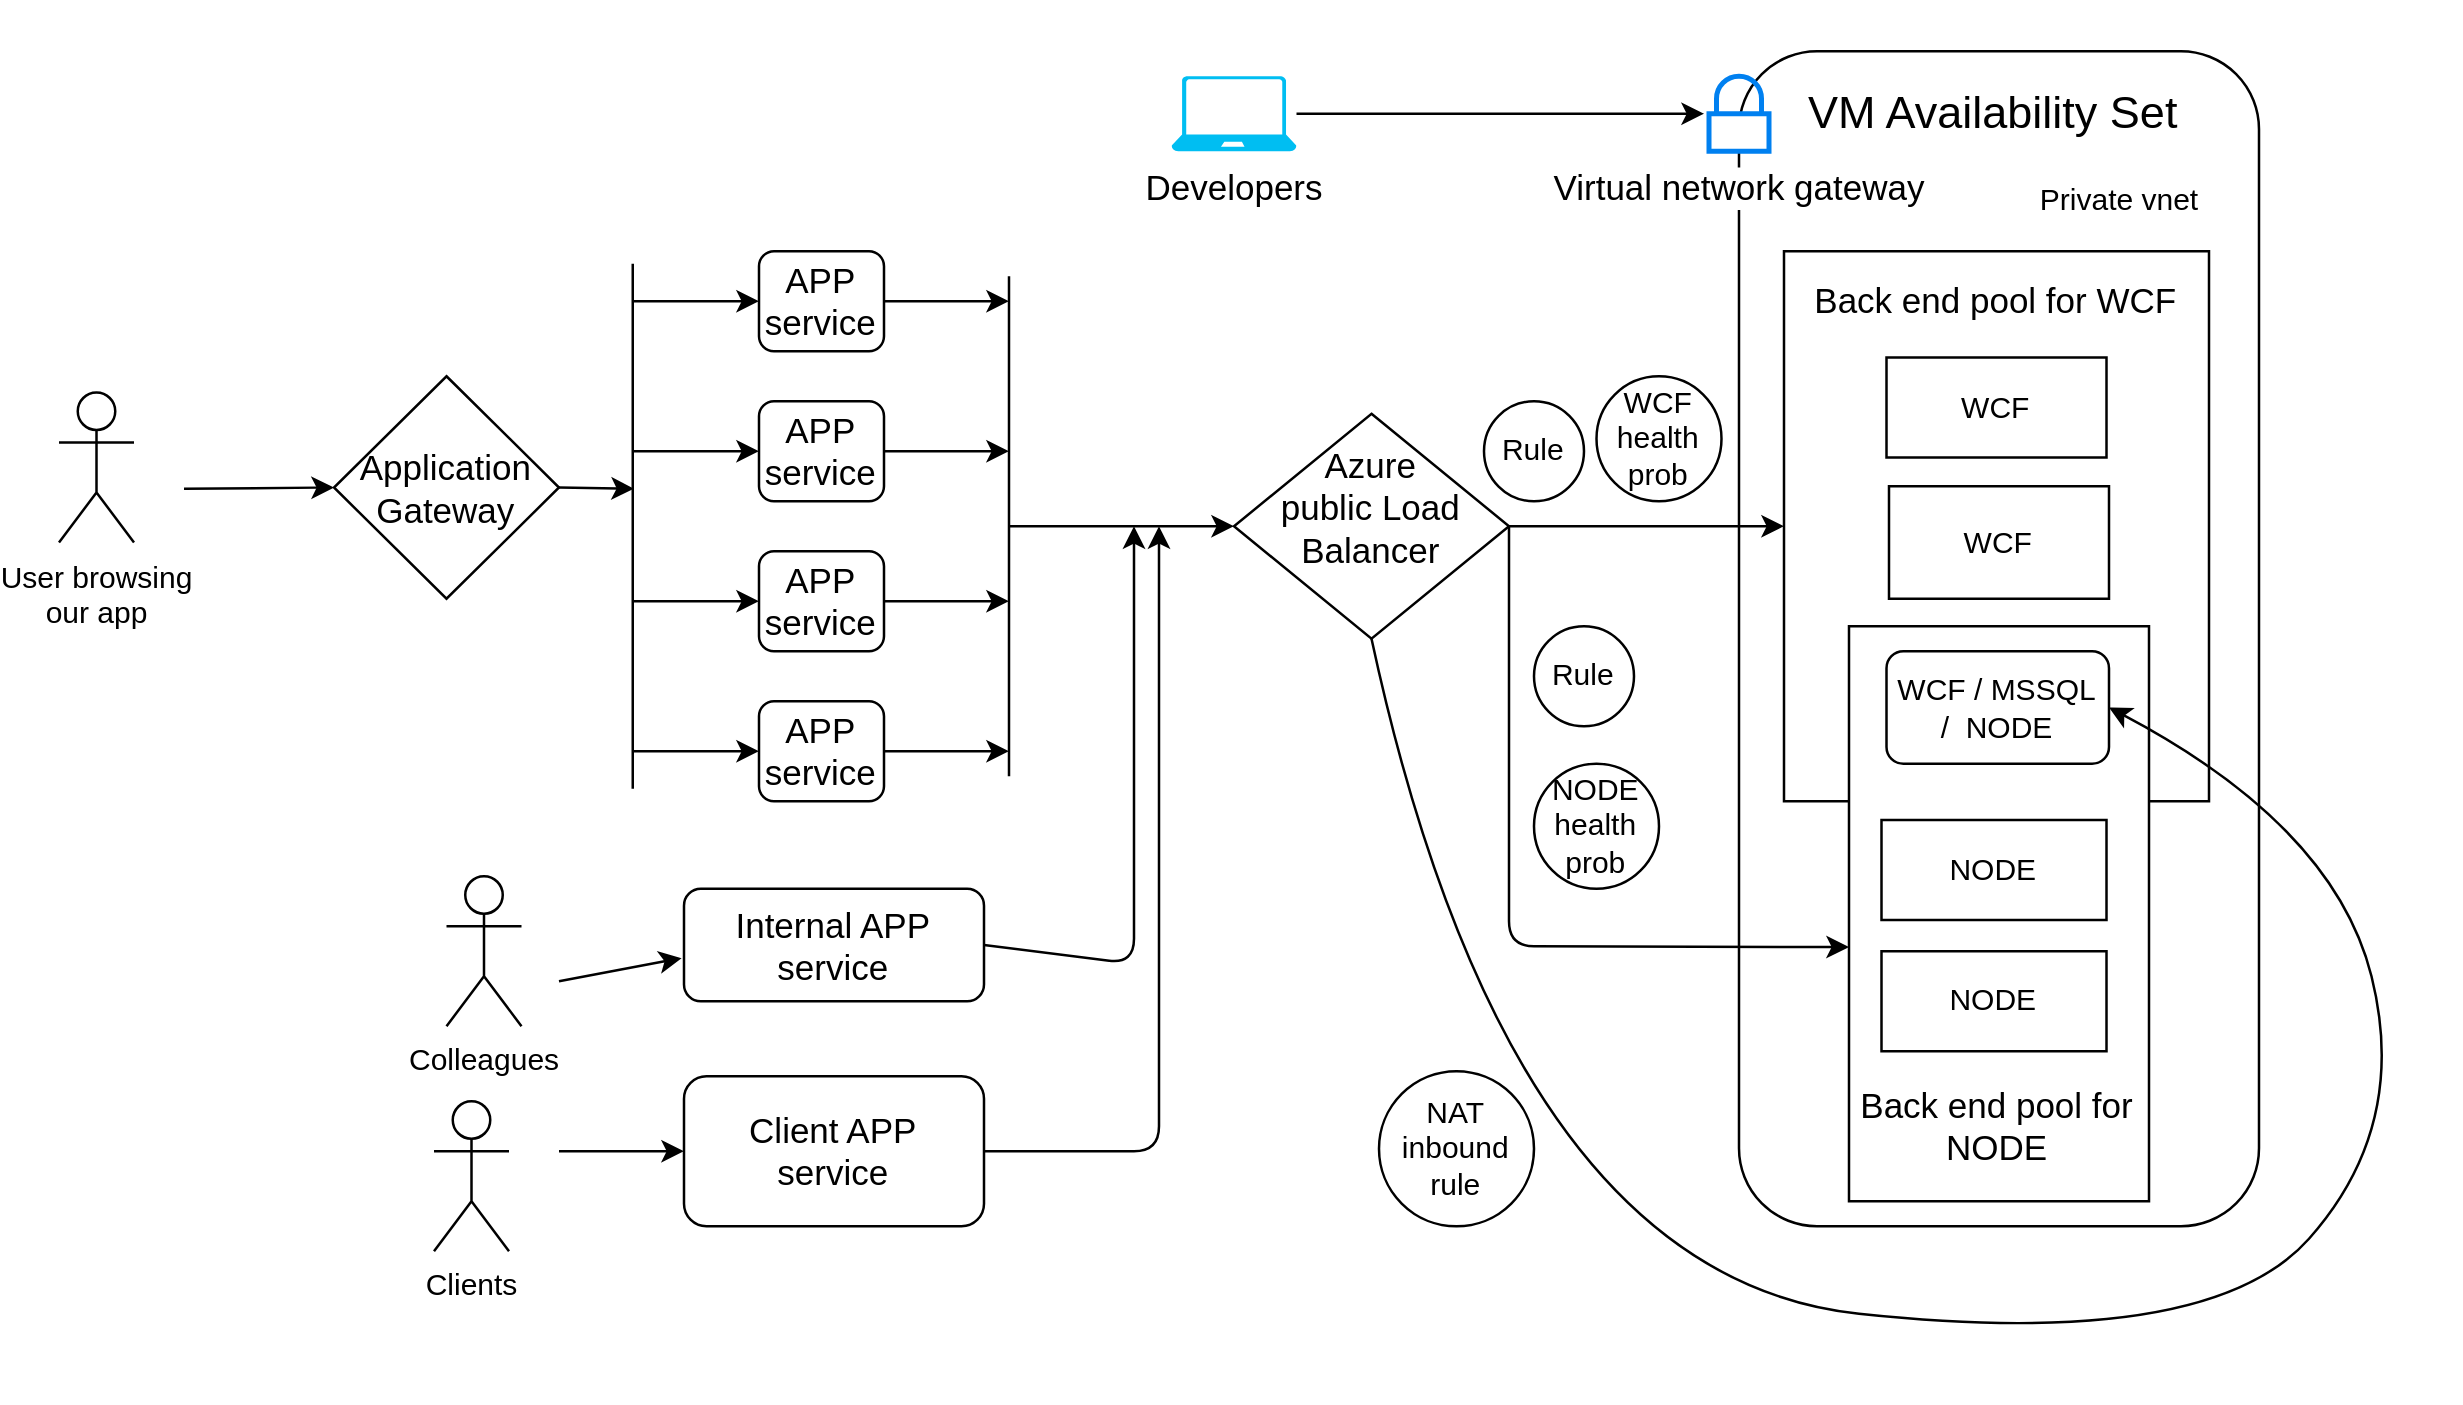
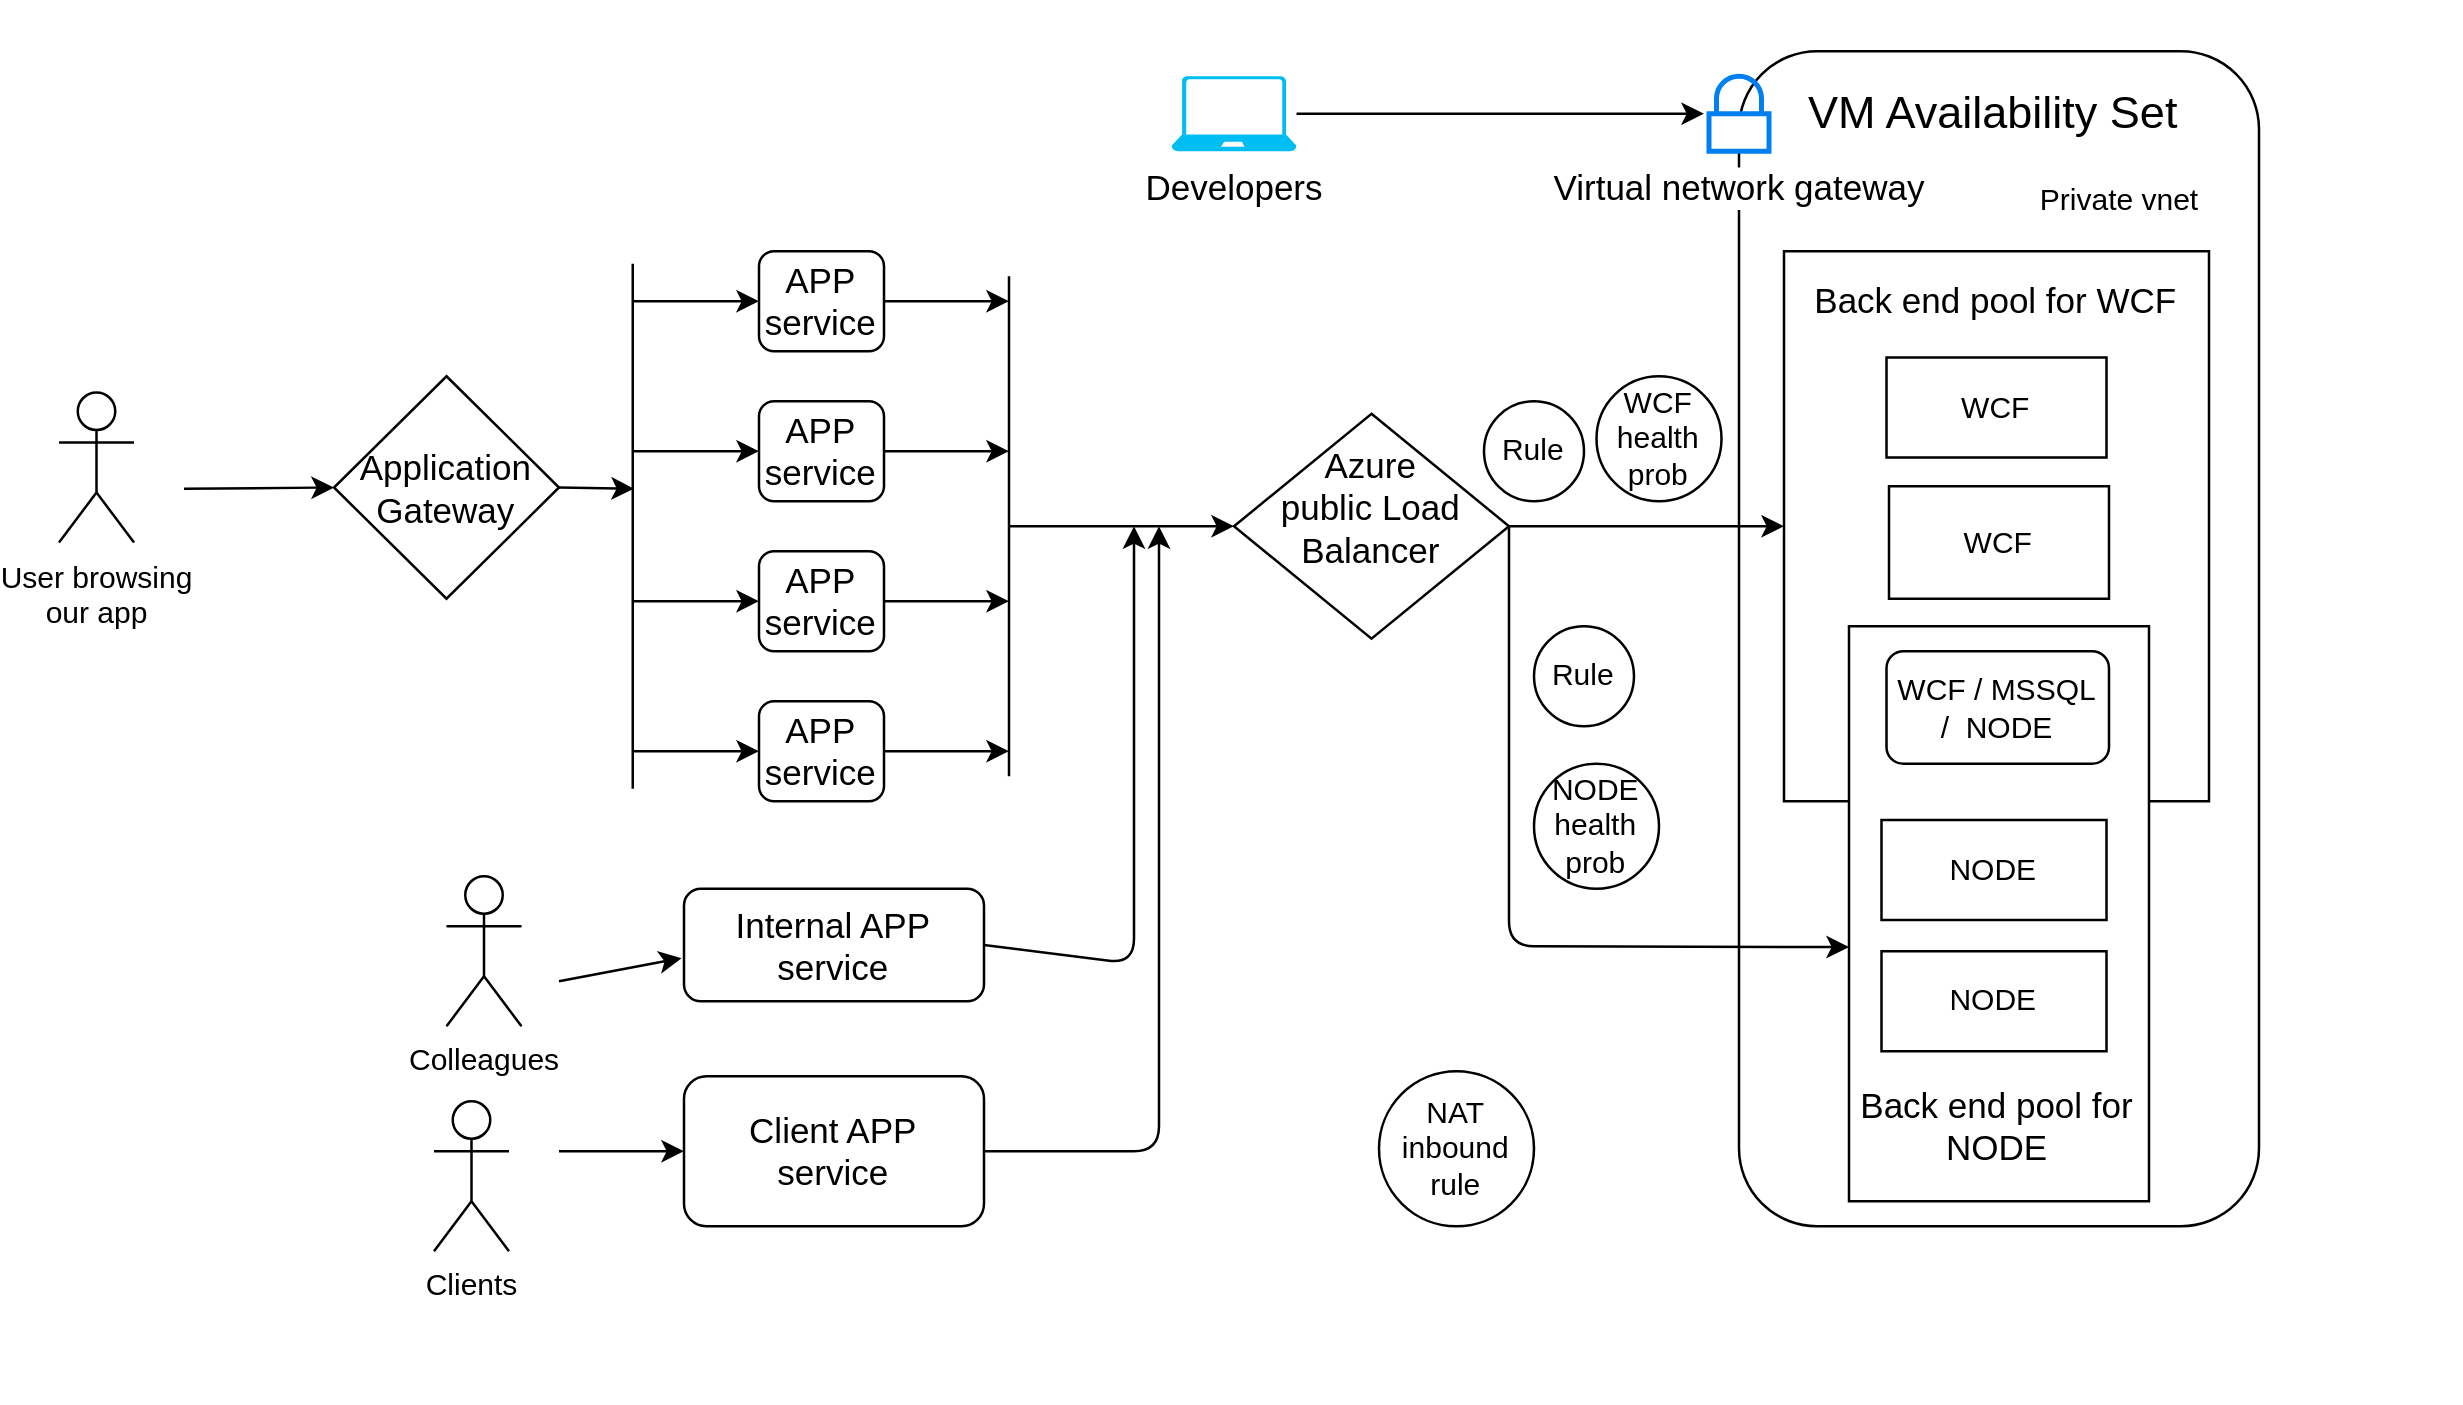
edge "Azure public Load Balancer" -> "WCF / MSSQL / NODE": removed
